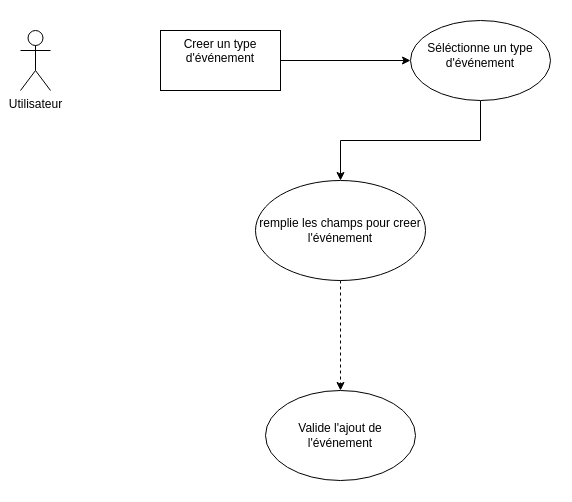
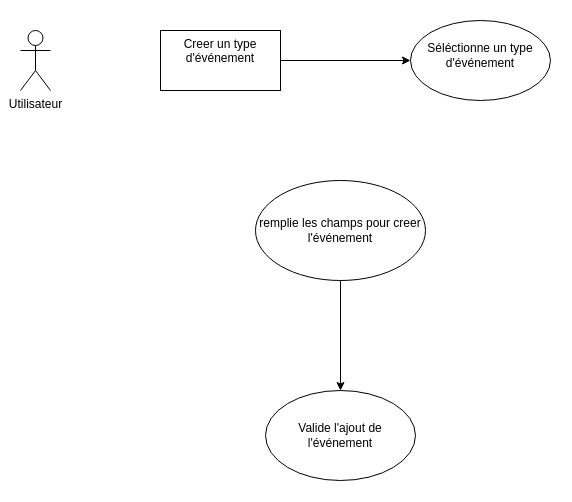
edge "Séléctionne un type d'événement" -> "remplie les champs pour creer l'événement": removed
edge "remplie les champs pour creer l'événement" -> "Valide l'ajout de l'événement": style dashed -> solid
